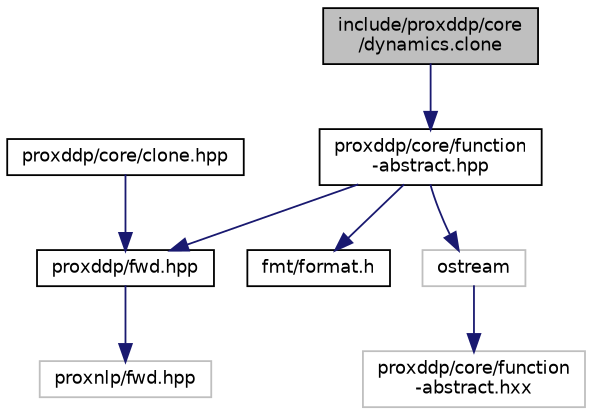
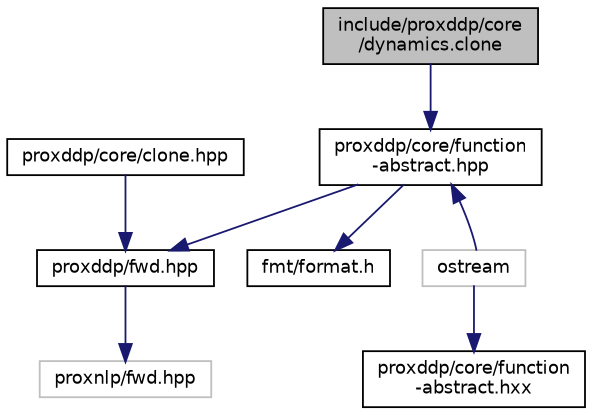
edge "proxddp/core/function -abstract.hpp" -> "ostream": reversed
node "proxddp/core/function -abstract.hxx": color grey75 -> black
